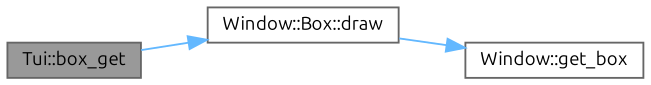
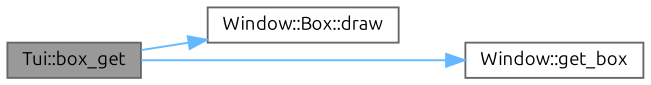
edge "Window::Box::draw" -> "Window::get_box": now "Tui::box_get" -> "Window::get_box"
